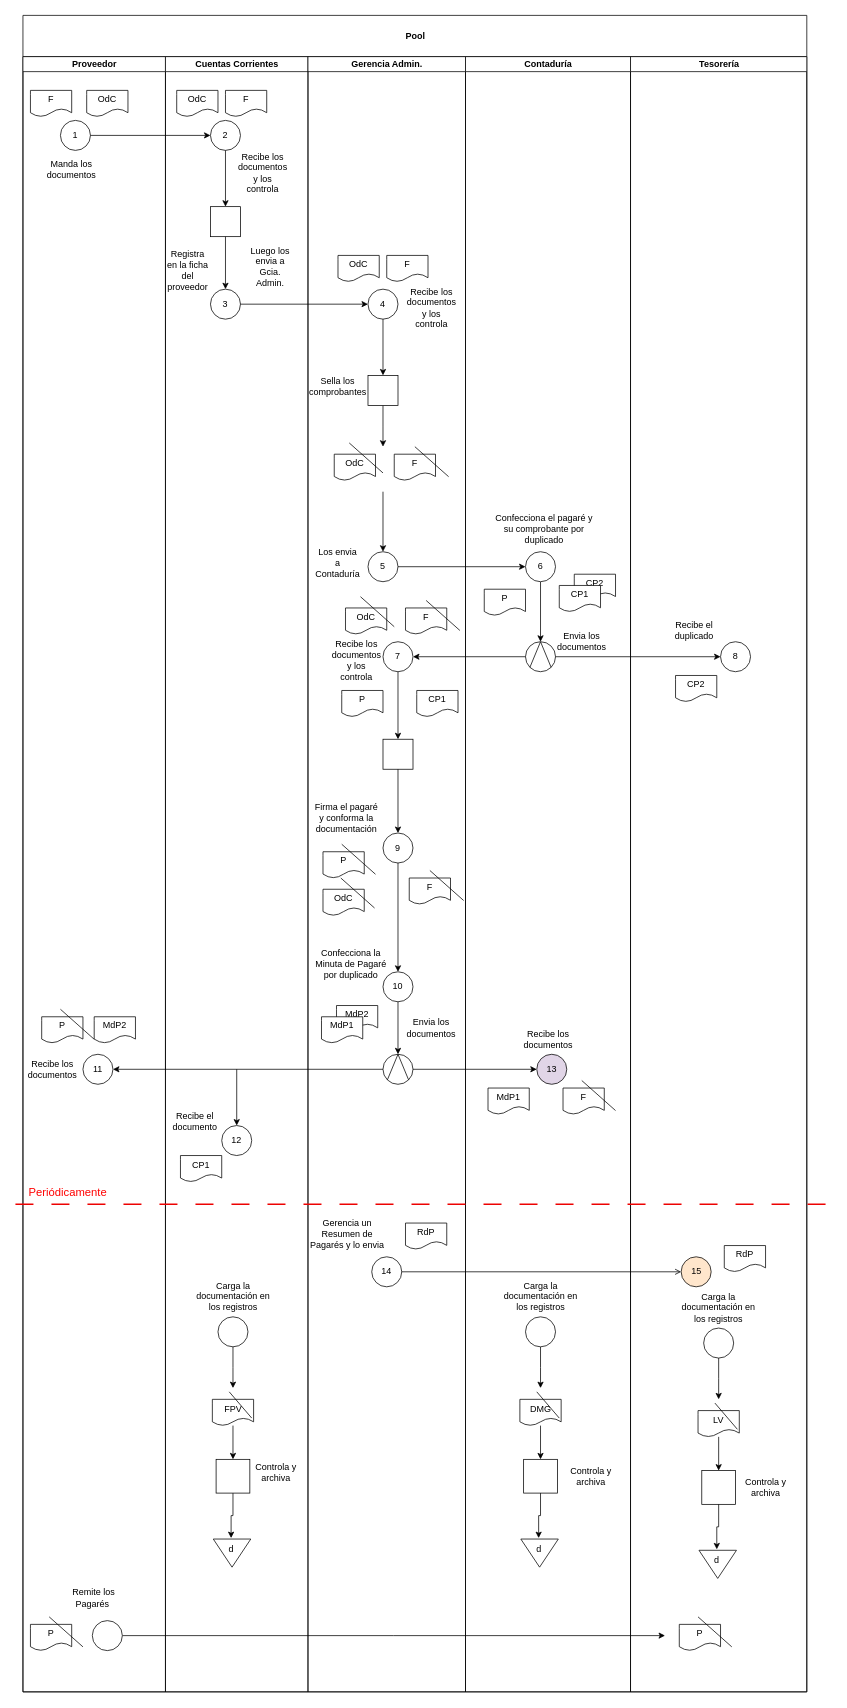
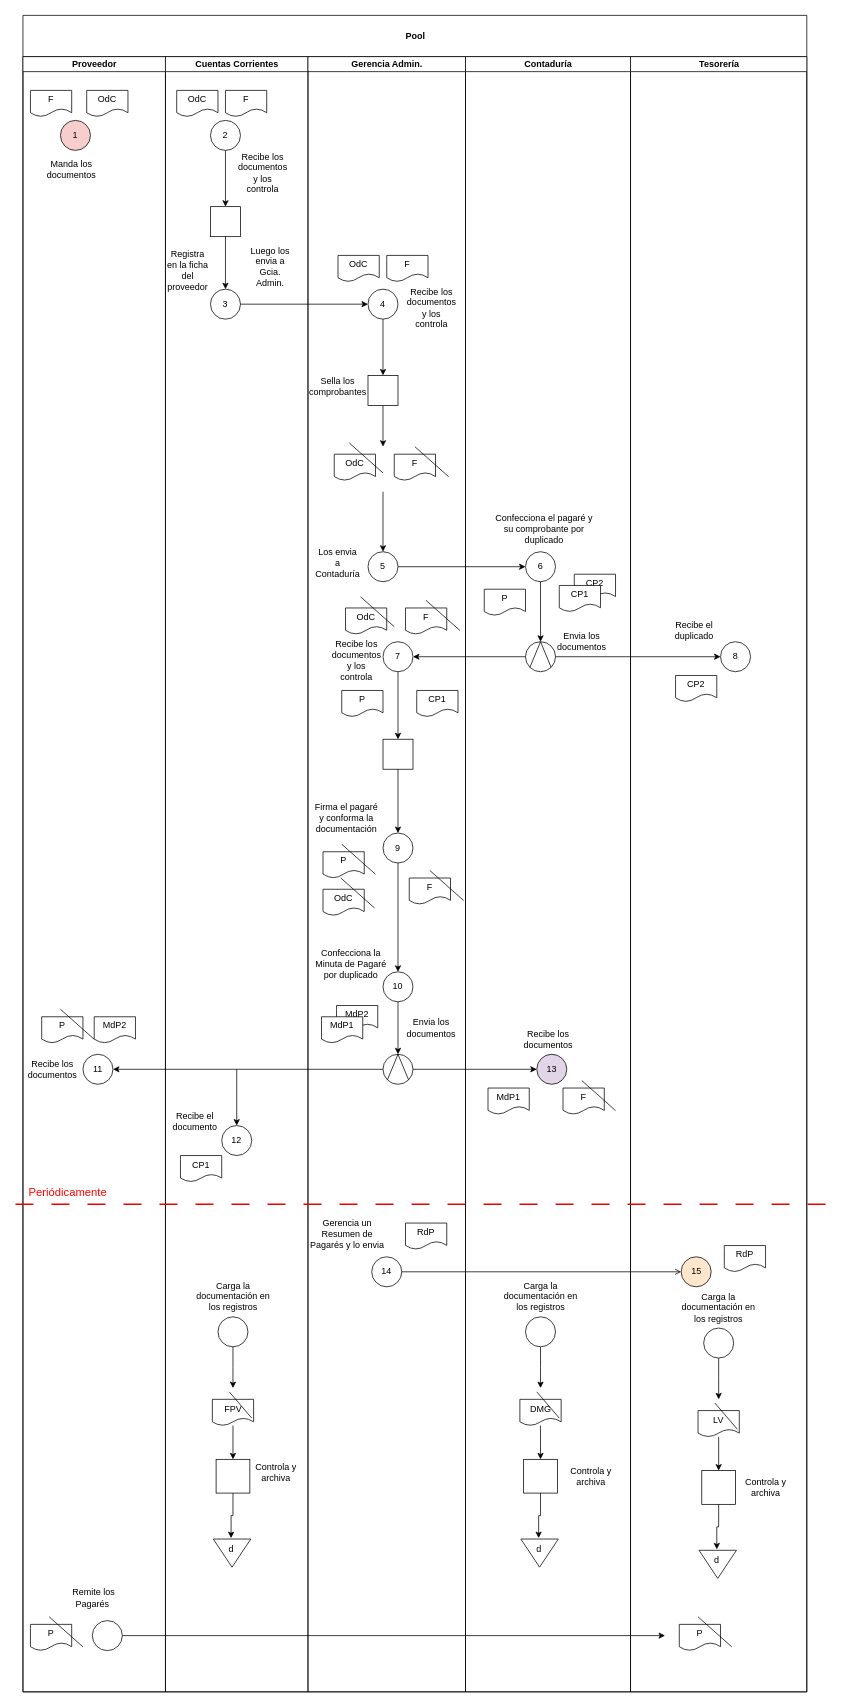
node "1": fillcolor #ffffff -> #f8cecc
edge "1" -> "2": removed
